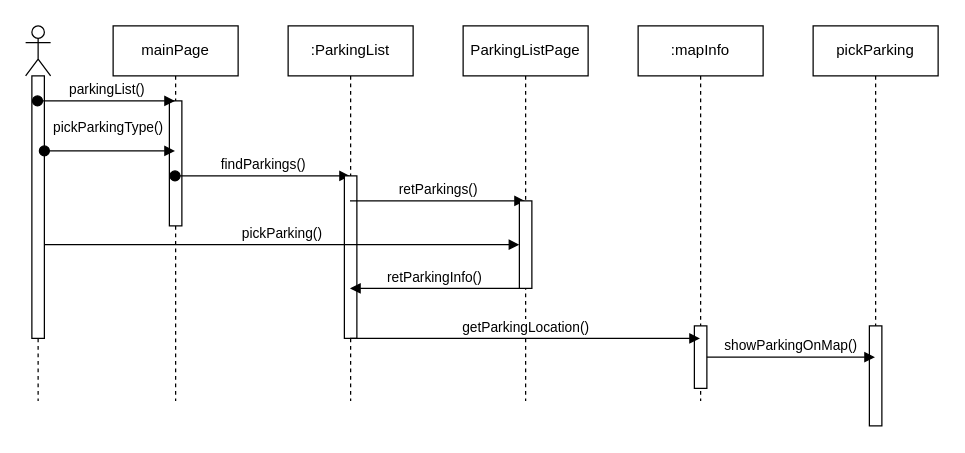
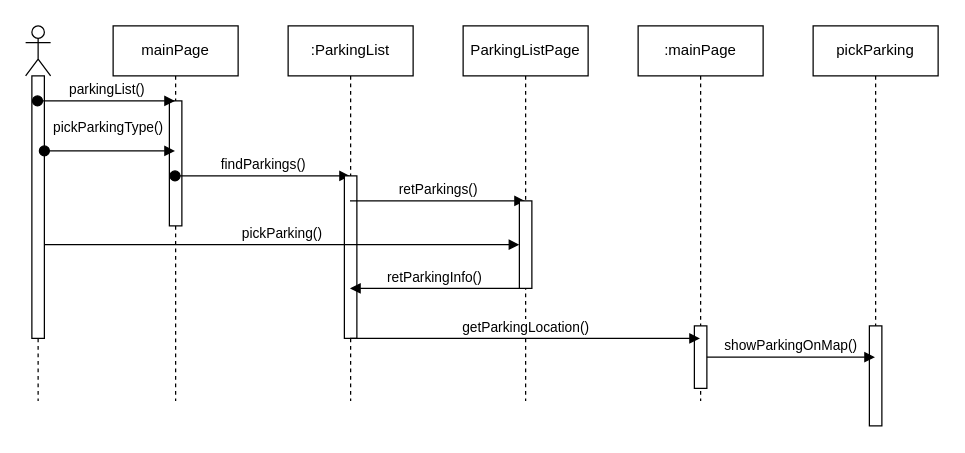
node ":mapInfo": label ":mapInfo" -> ":mainPage"
